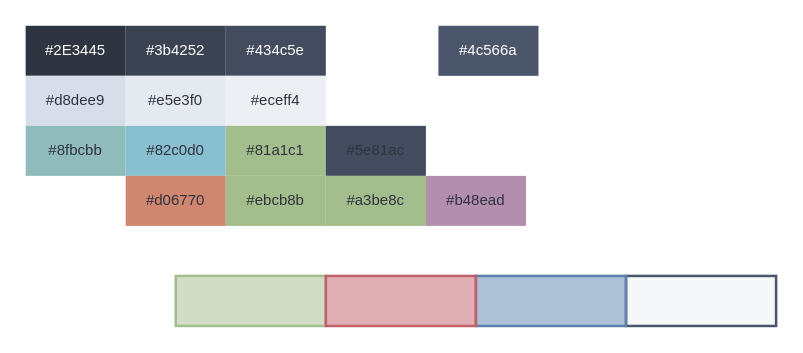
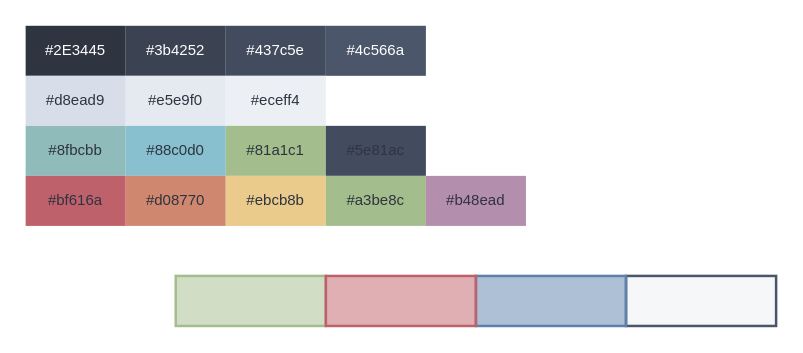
node "#434c5e": label "#434c5e" -> "#437c5e"
node "#4c566a": moved (488, 51) -> (376, 51)
node "#d8dee9": label "#d8dee9" -> "#d8ead9"
node "#e5e3f0": label "#e5e3f0" -> "#e5e9f0"
node "#82c0d0": label "#82c0d0" -> "#88c0d0"
node "#bf616a": added
node "#d06770": label "#d06770" -> "#d08770"
node "#ebcb8b": fillcolor #a3be8c -> #ebcb8b
